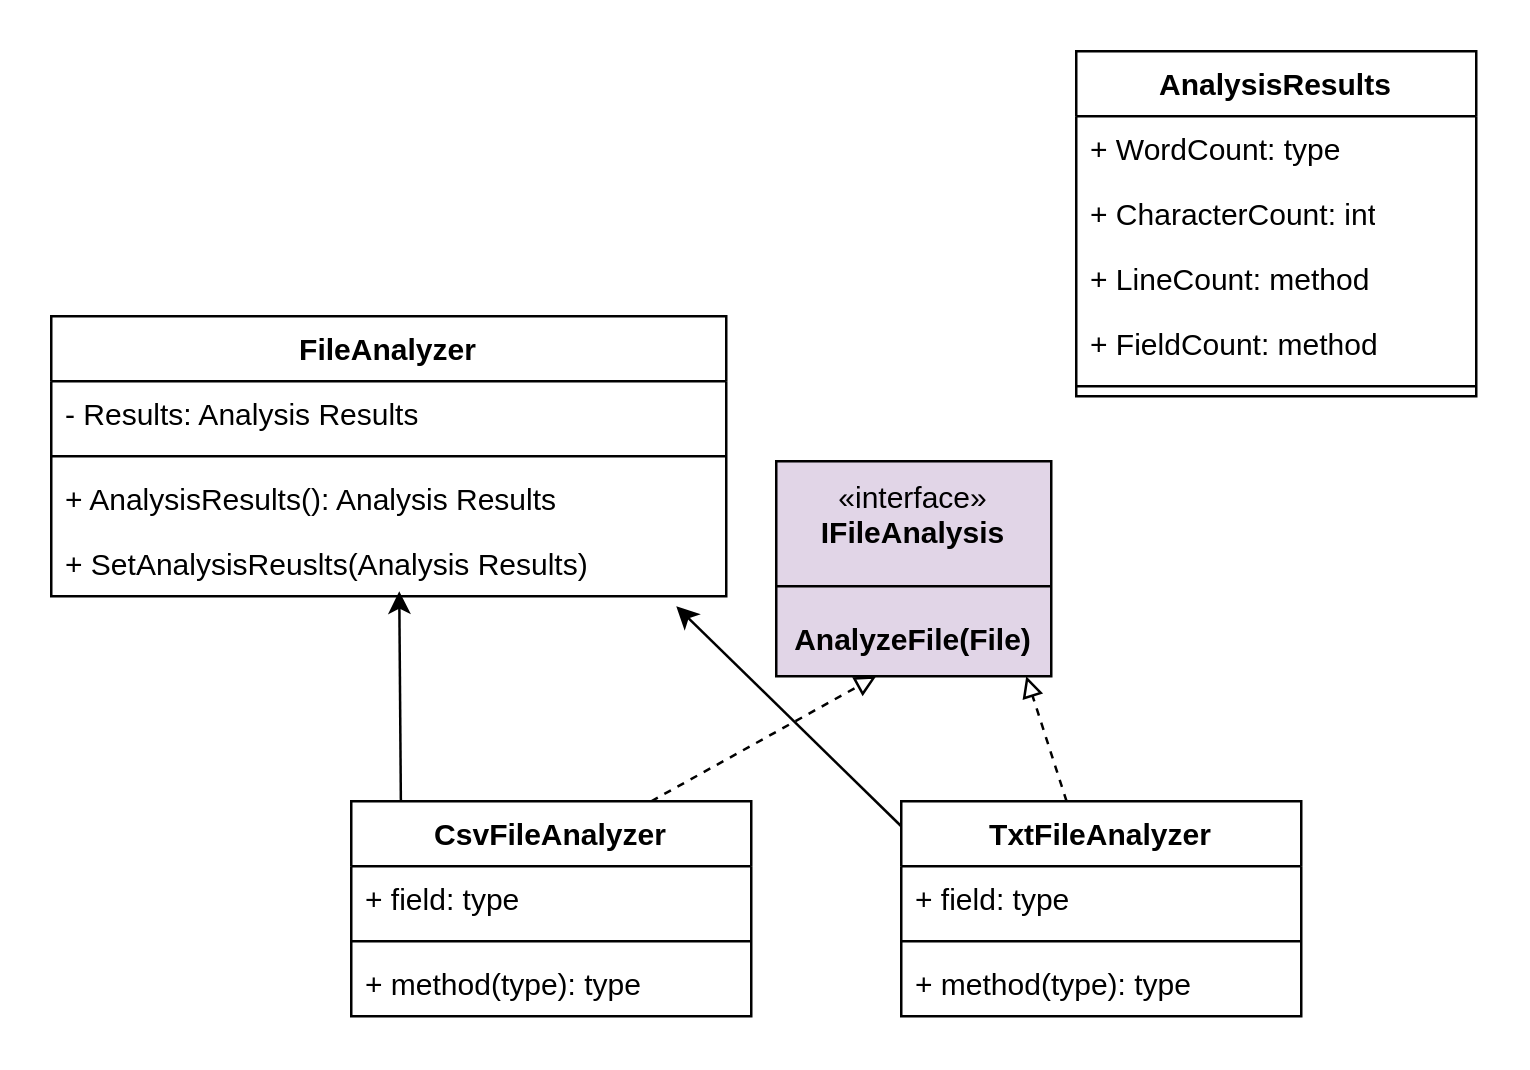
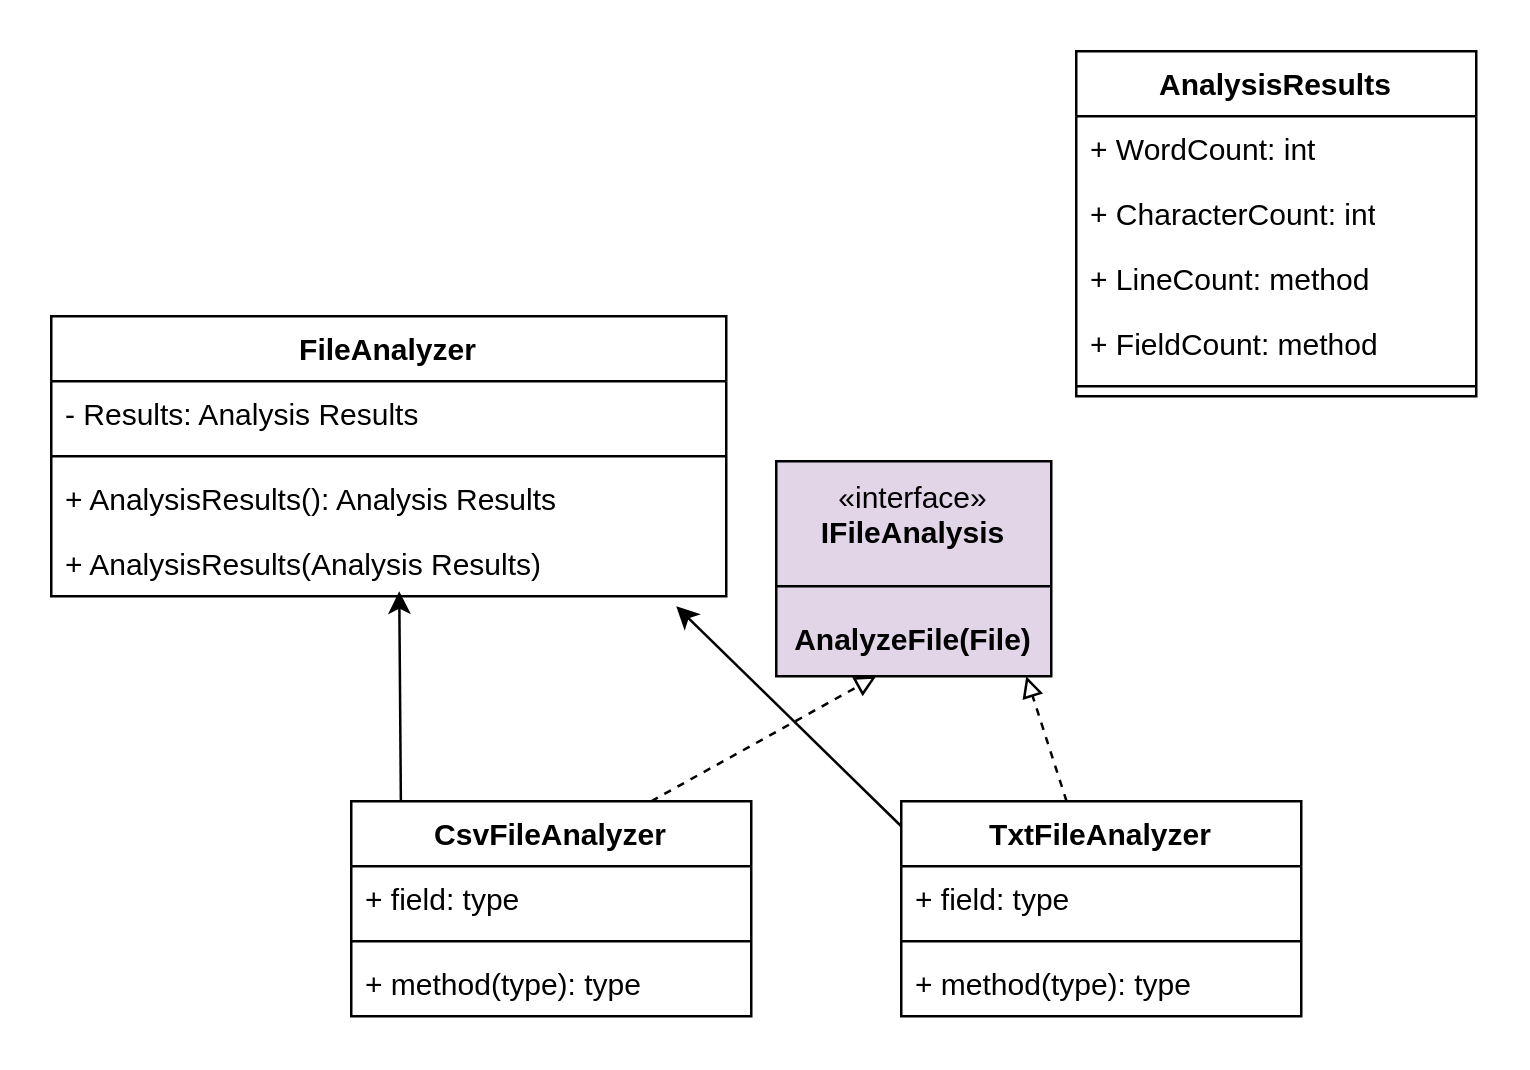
node "+ WordCount: type": label "+ WordCount: type" -> "+ WordCount: int"
node "+ SetAnalysisReuslts(Analysis Results)": label "+ SetAnalysisReuslts(Analysis Results)" -> "+ AnalysisResults(Analysis Results)"
